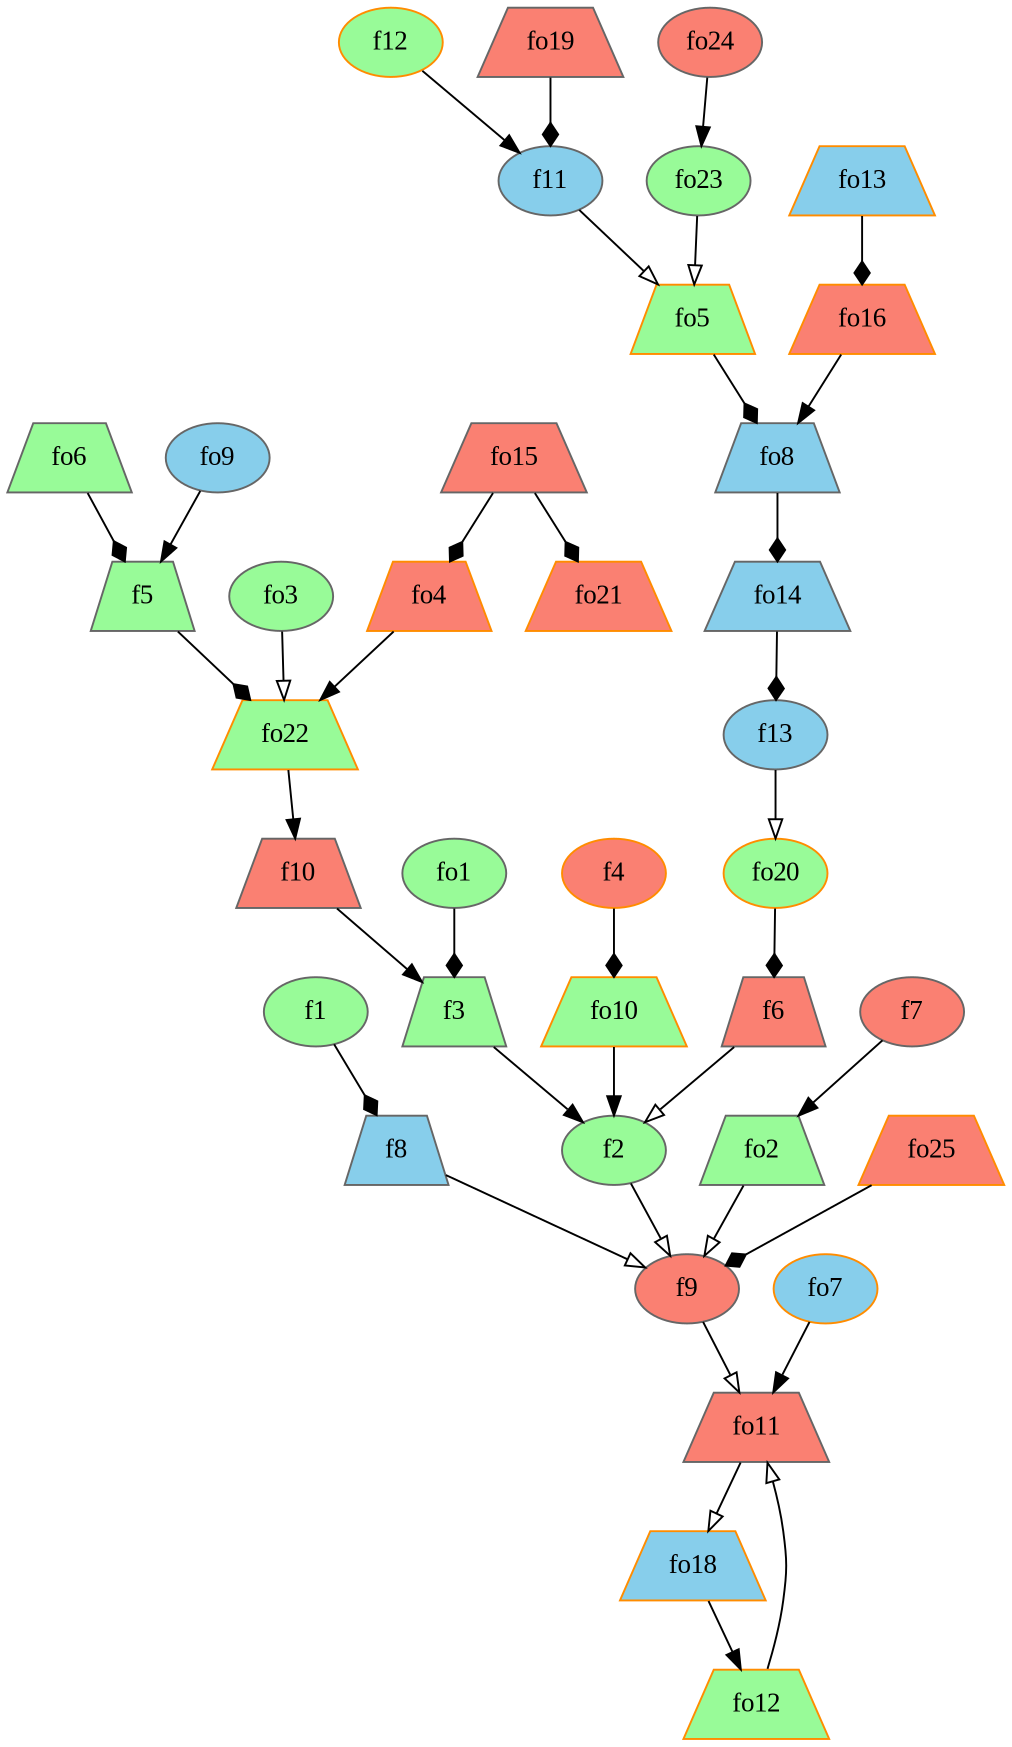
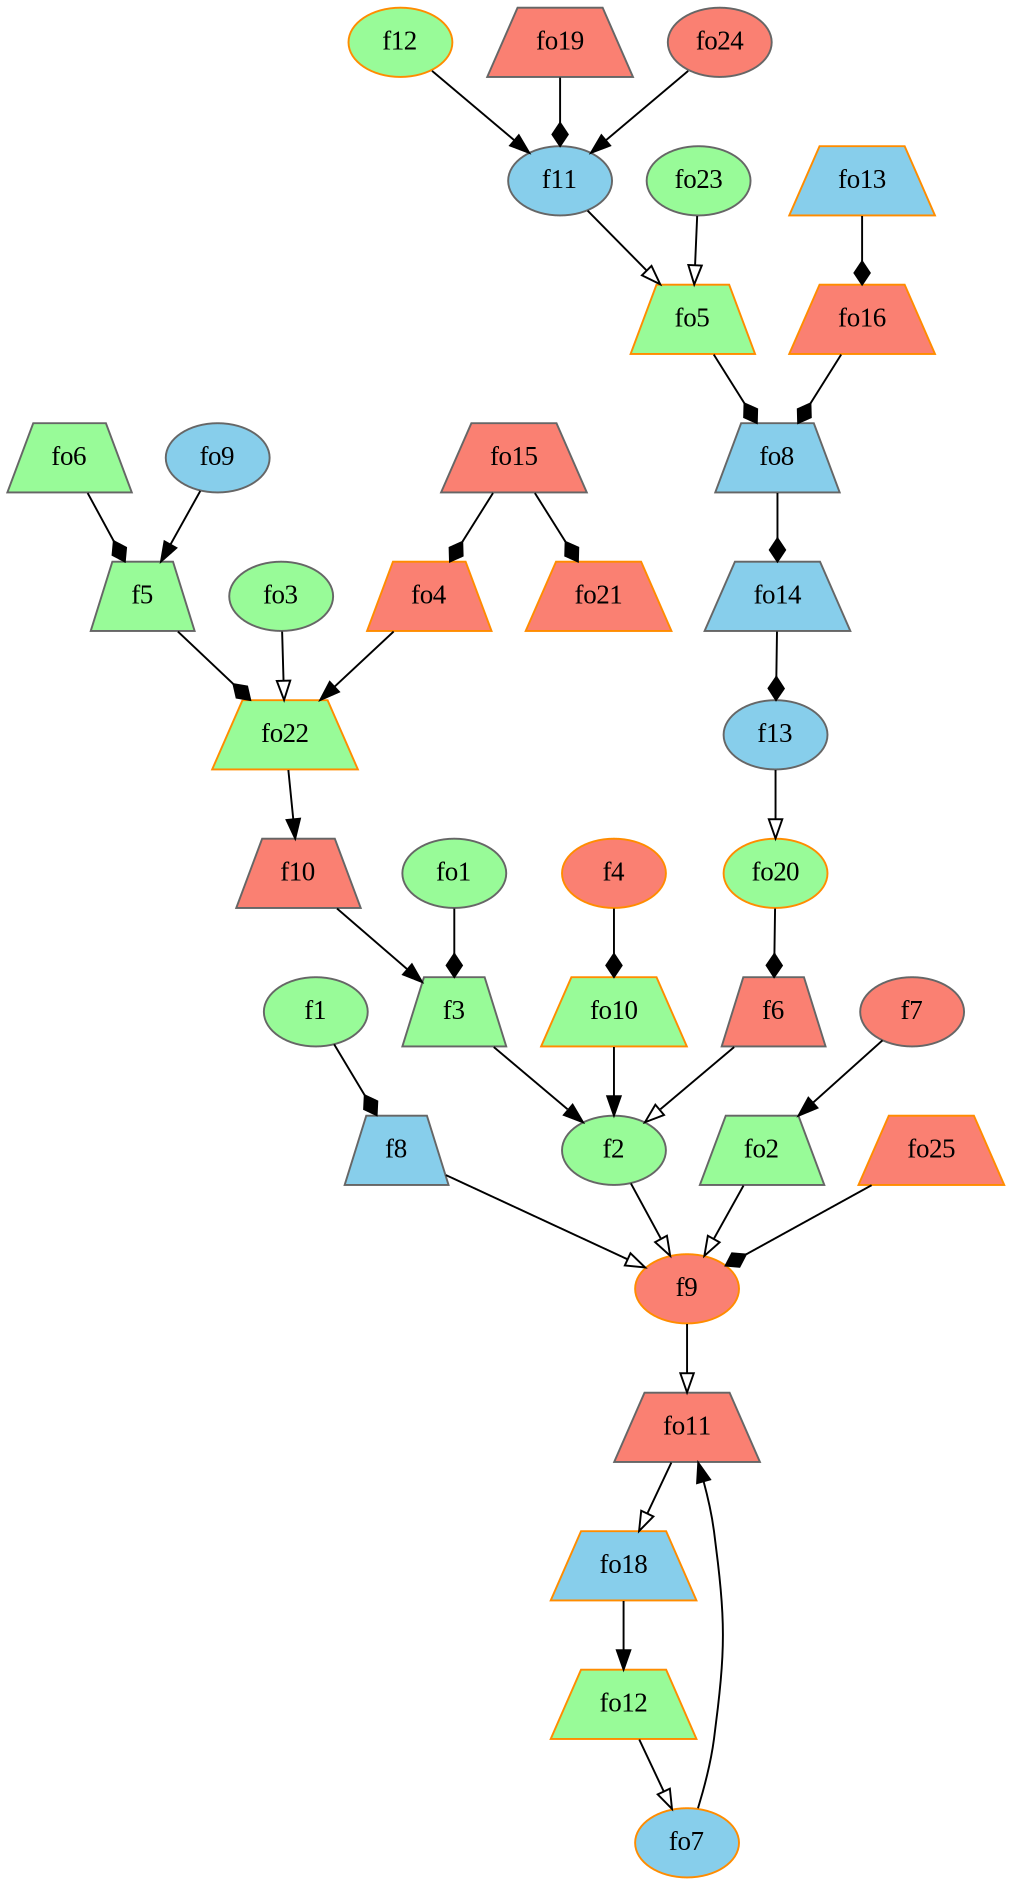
edge "fo24" -> "fo23": now "fo24" -> "f11"
edge "fo16" -> "fo8": arrowhead normal -> diamond
node "f9": color gray40 -> darkorange
edge "fo12" -> "fo11": now "fo12" -> "fo7"
